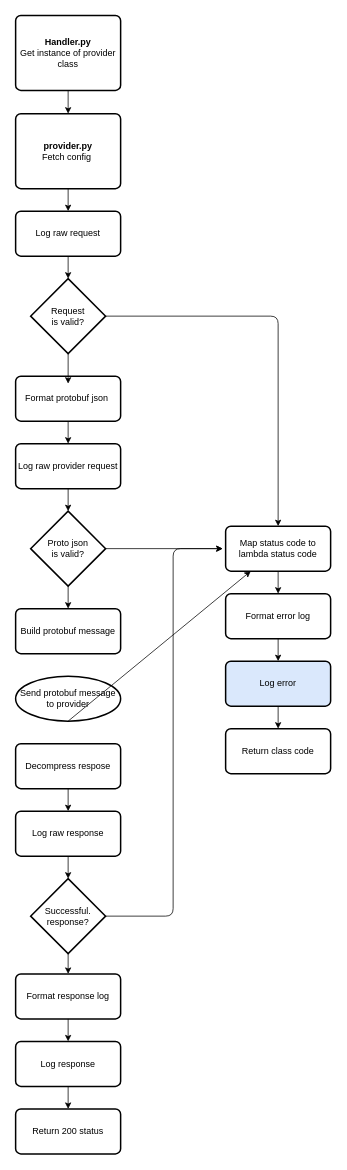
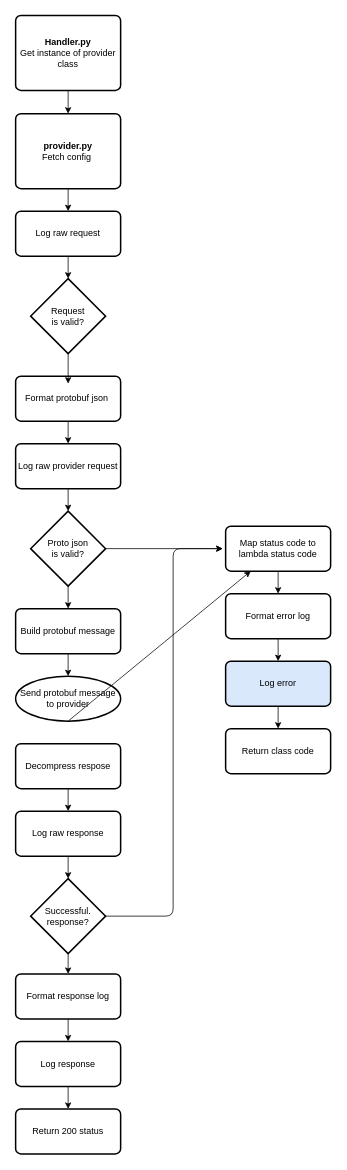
edge "Request is valid?" -> "Map status code to lambda status code": removed
edge "Build protobuf message" -> "Send protobuf message to provider": added
